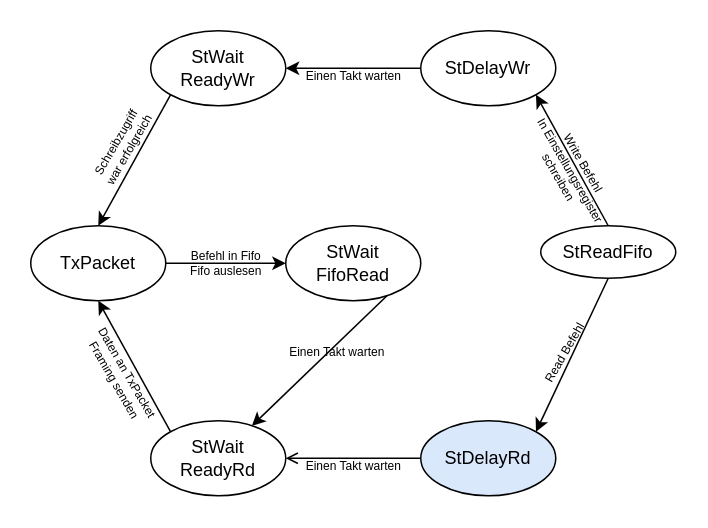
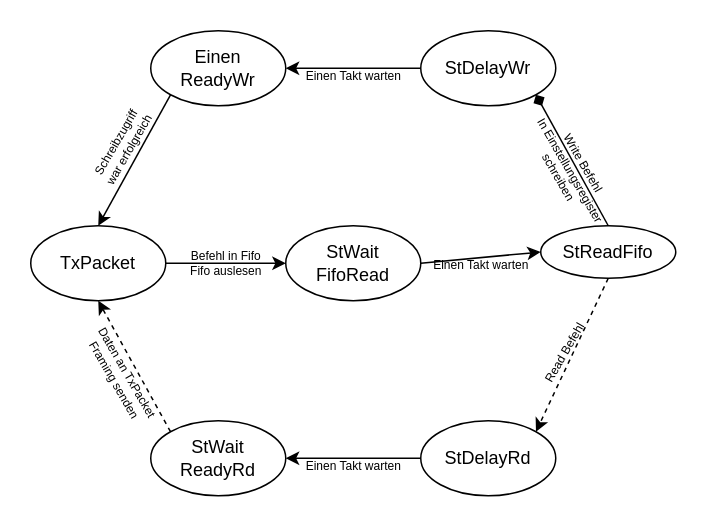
node "StWait ReadyWr": label "StWait ReadyWr" -> "Einen ReadyWr"
edge "StReadFifo" -> "StDelayWr": arrowhead classic -> diamond
edge "StReadFifo" -> "StDelayRd": style solid -> dashed
edge "StWait FifoRead" -> "StWait ReadyRd": now "StWait FifoRead" -> "StReadFifo"
edge "StWait ReadyRd" -> "TxPacket": style solid -> dashed
edge "StDelayRd" -> "StWait ReadyRd": arrowhead open -> classic
node "StDelayRd": fillcolor #dae8fc -> #ffffff
